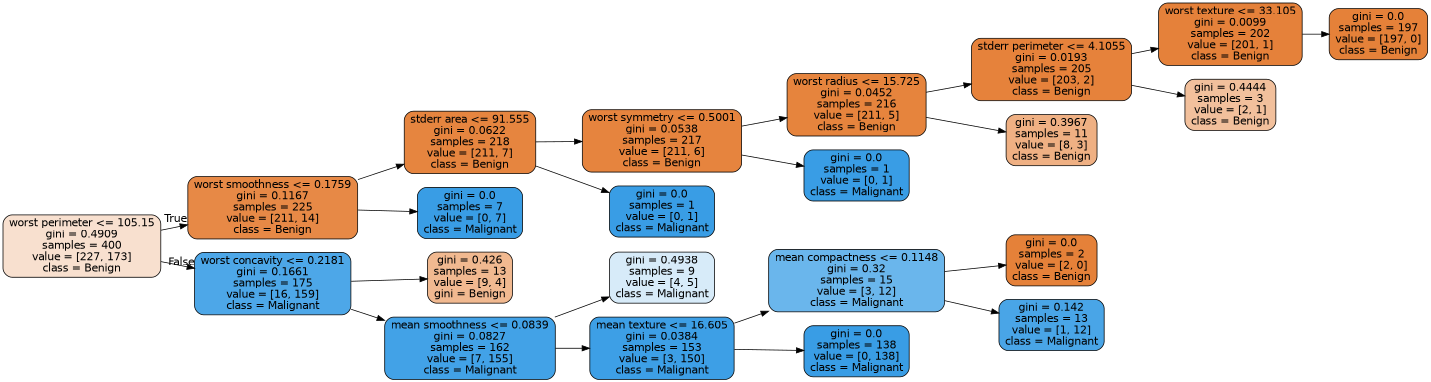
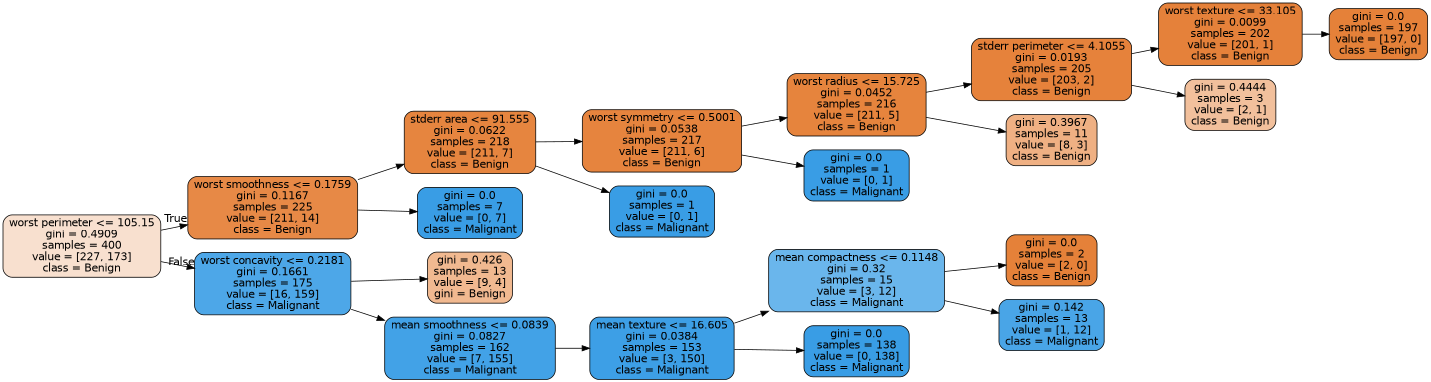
node "gini = 0.4938 samples = 9 value = [4, 5] class = Malignant": removed
